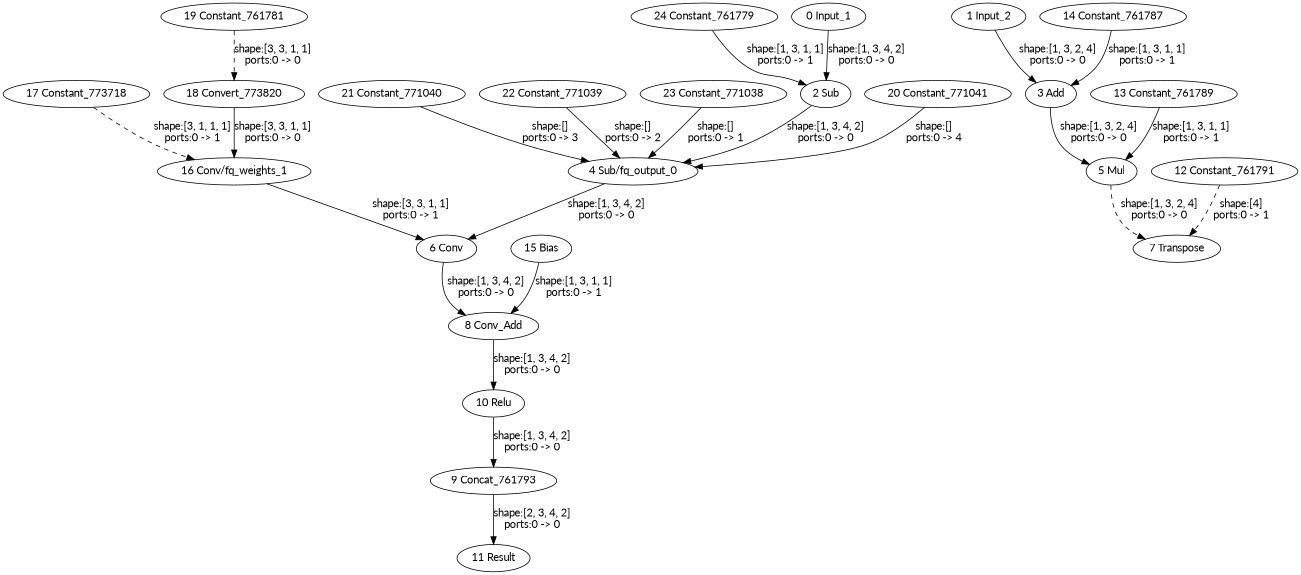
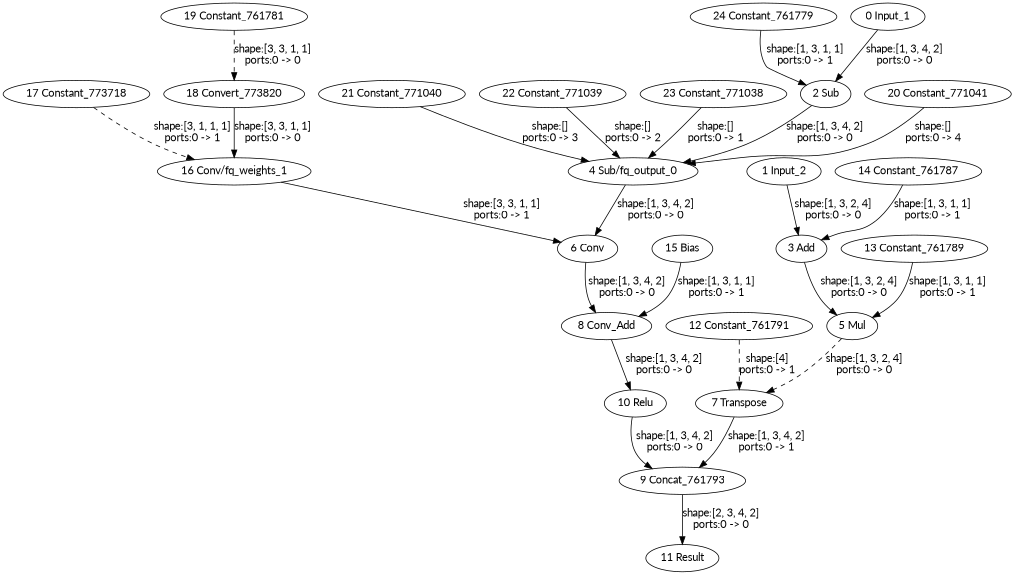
edge "7 Transpose" -> "9 Concat_761793": added, label "shape:[1, 3, 4, 2] ports:0 -> 1"
